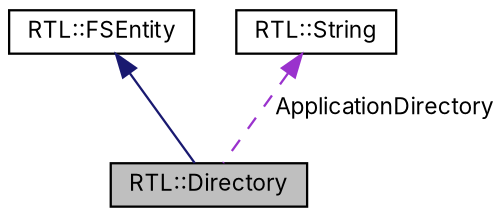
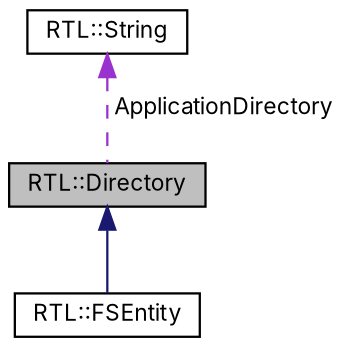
edge "RTL::Directory" -> "RTL::FSEntity": reversed
